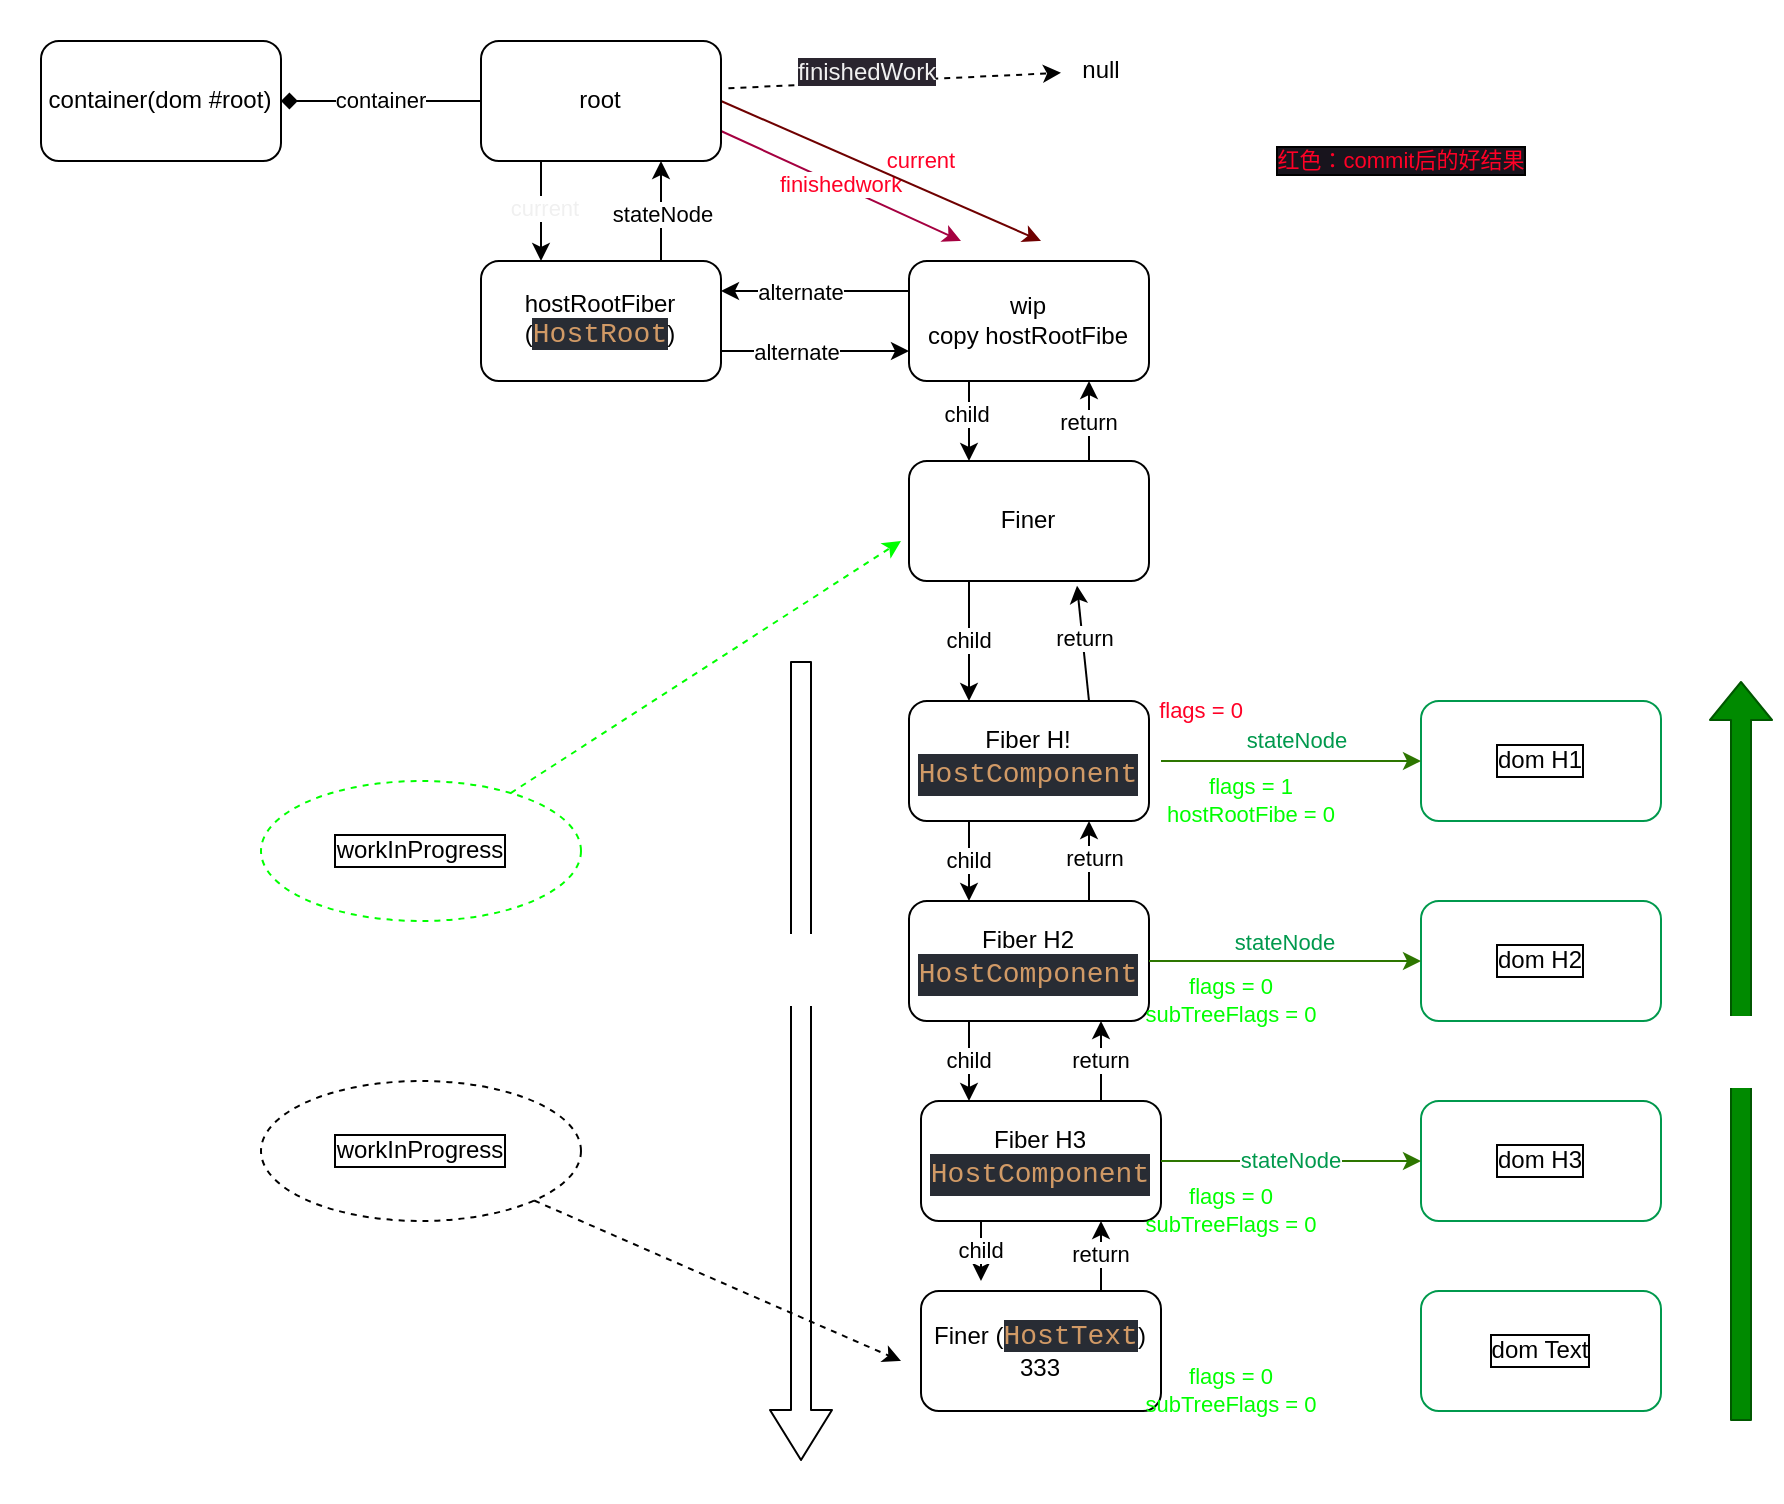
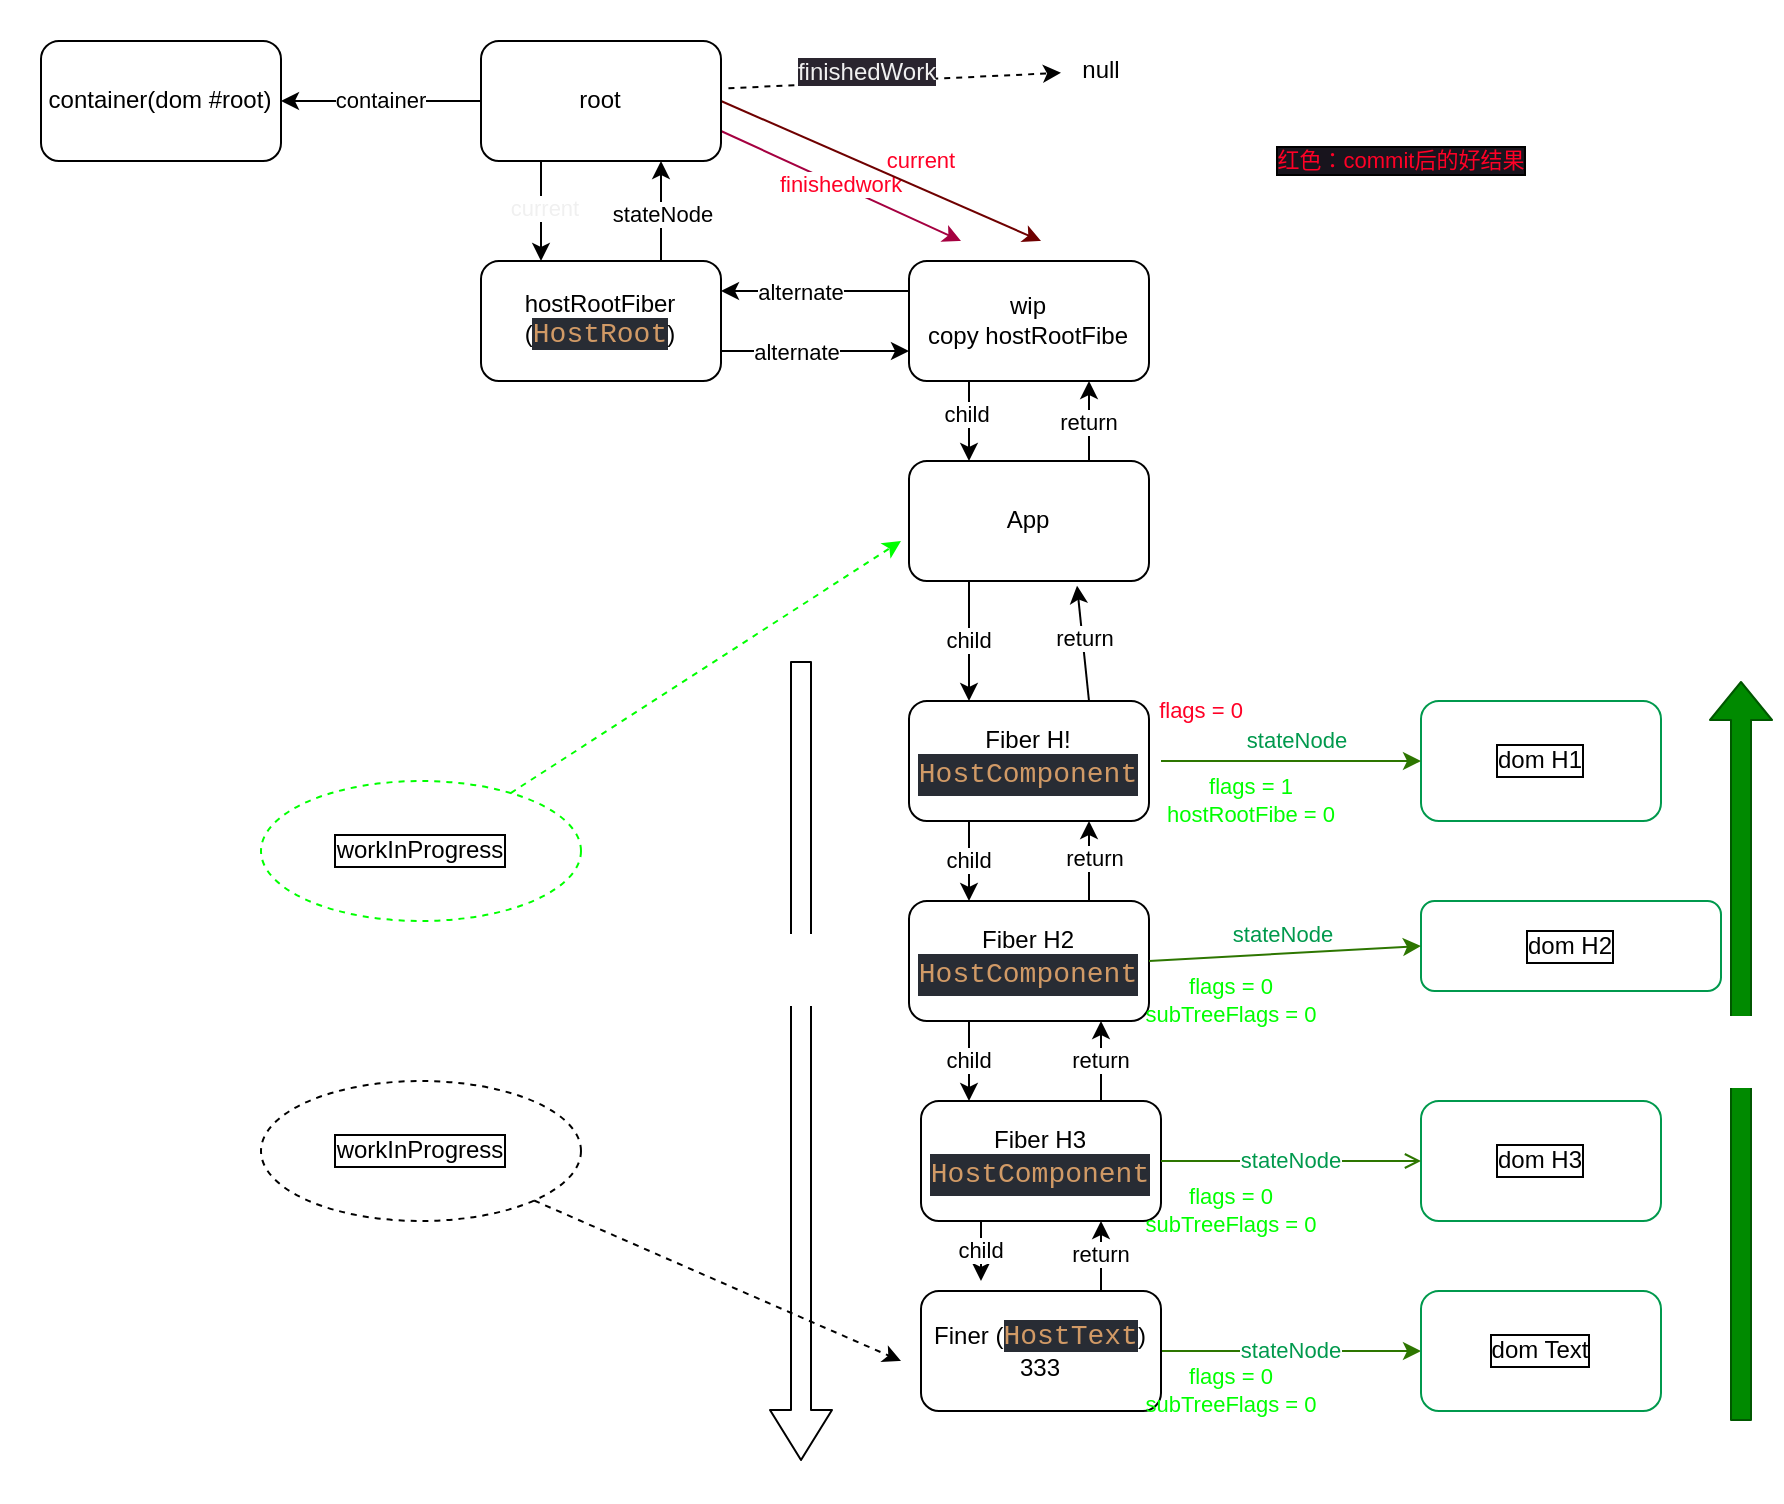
edge "root" -> "container(dom #root)": arrowhead diamond -> classic
node "Finer": label "Finer" -> "App"
node "dom H2": size 240x120 -> 300x90
edge "Fiber H3 HostComponent" -> "dom H3": arrowhead classic -> open
edge "Finer (HostText) 333" -> "dom Text": added, label "stateNode"
